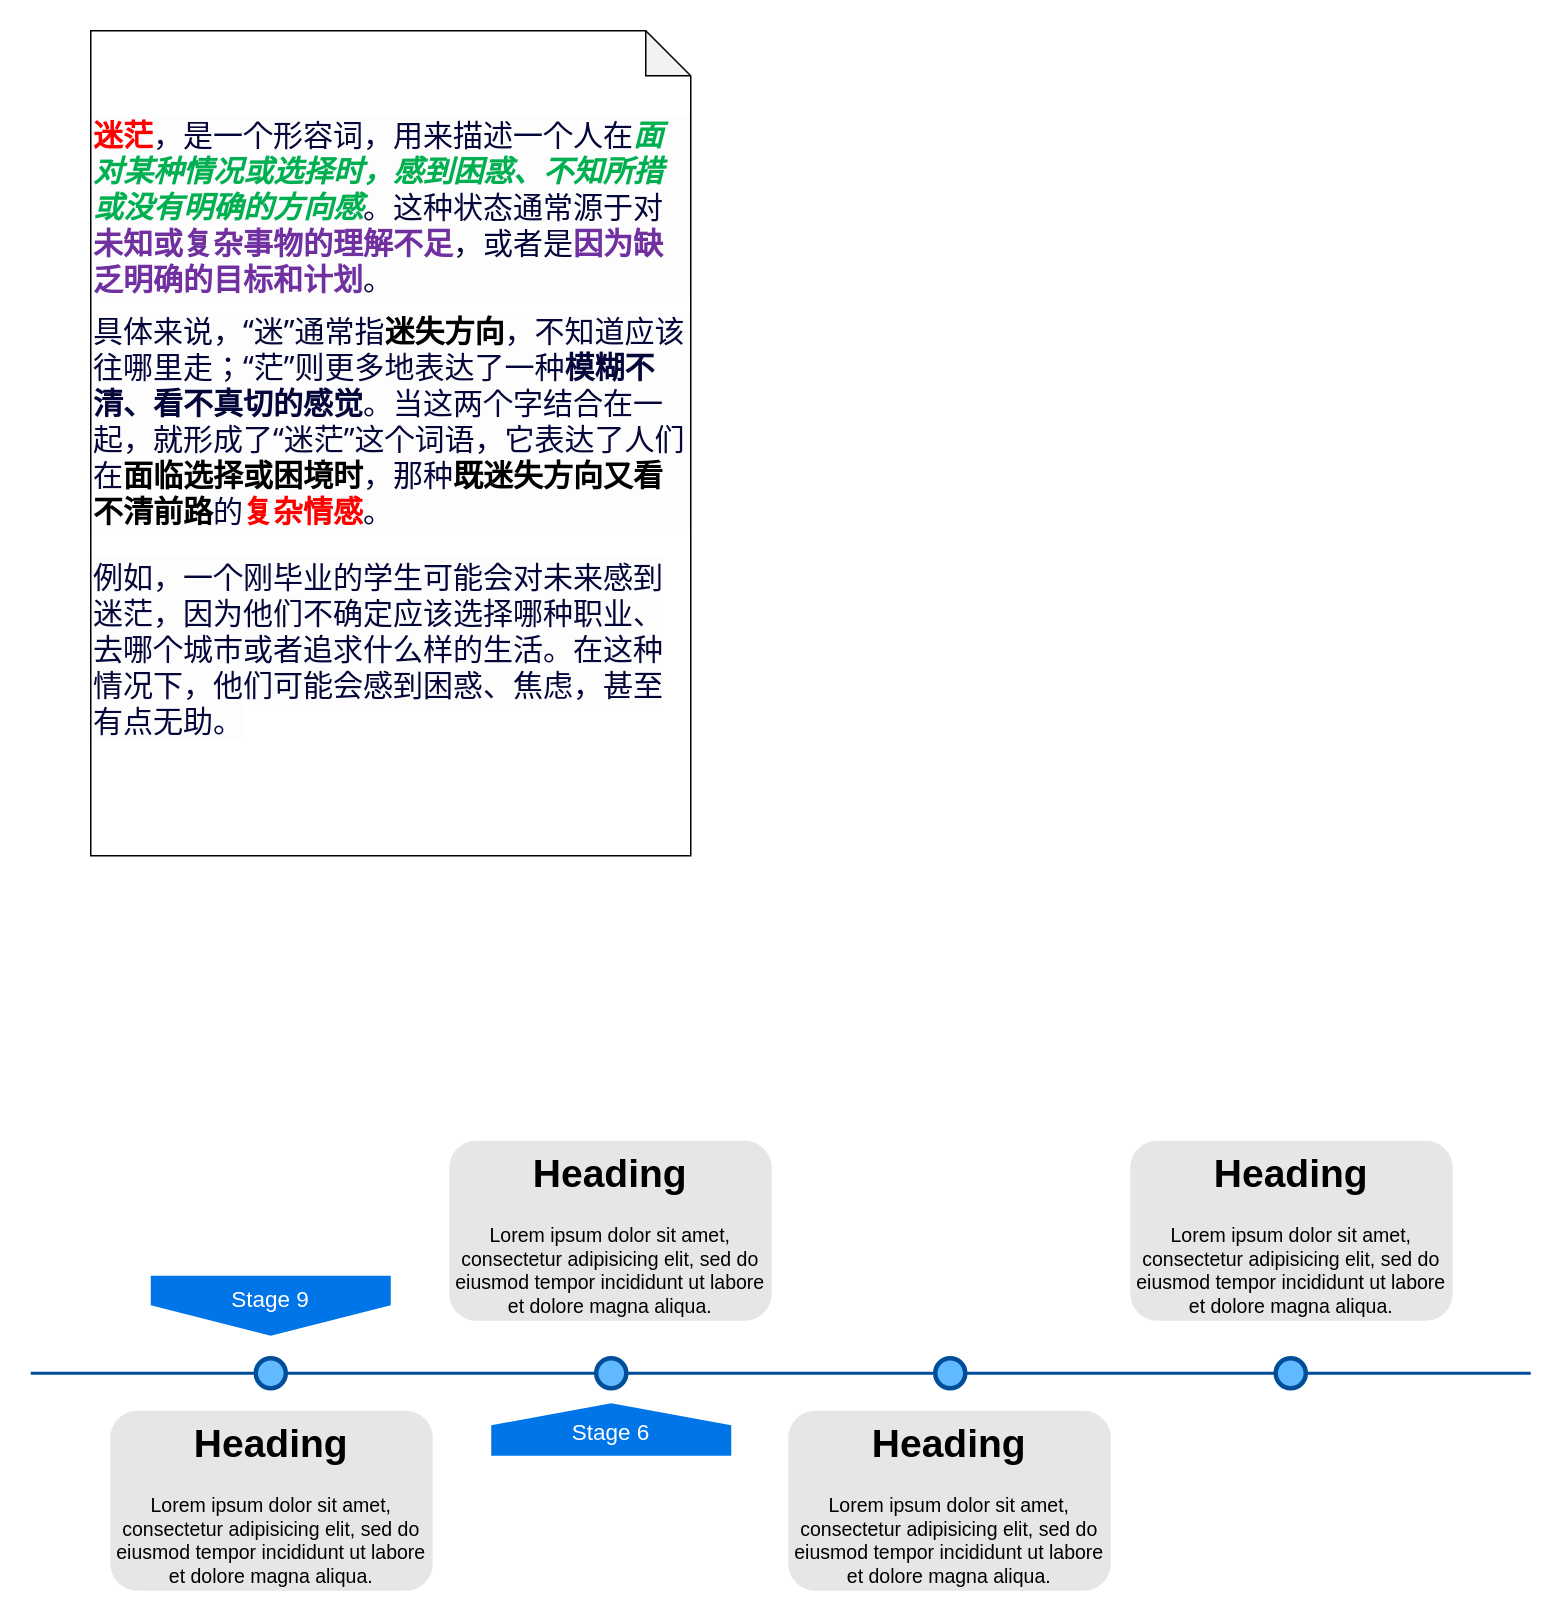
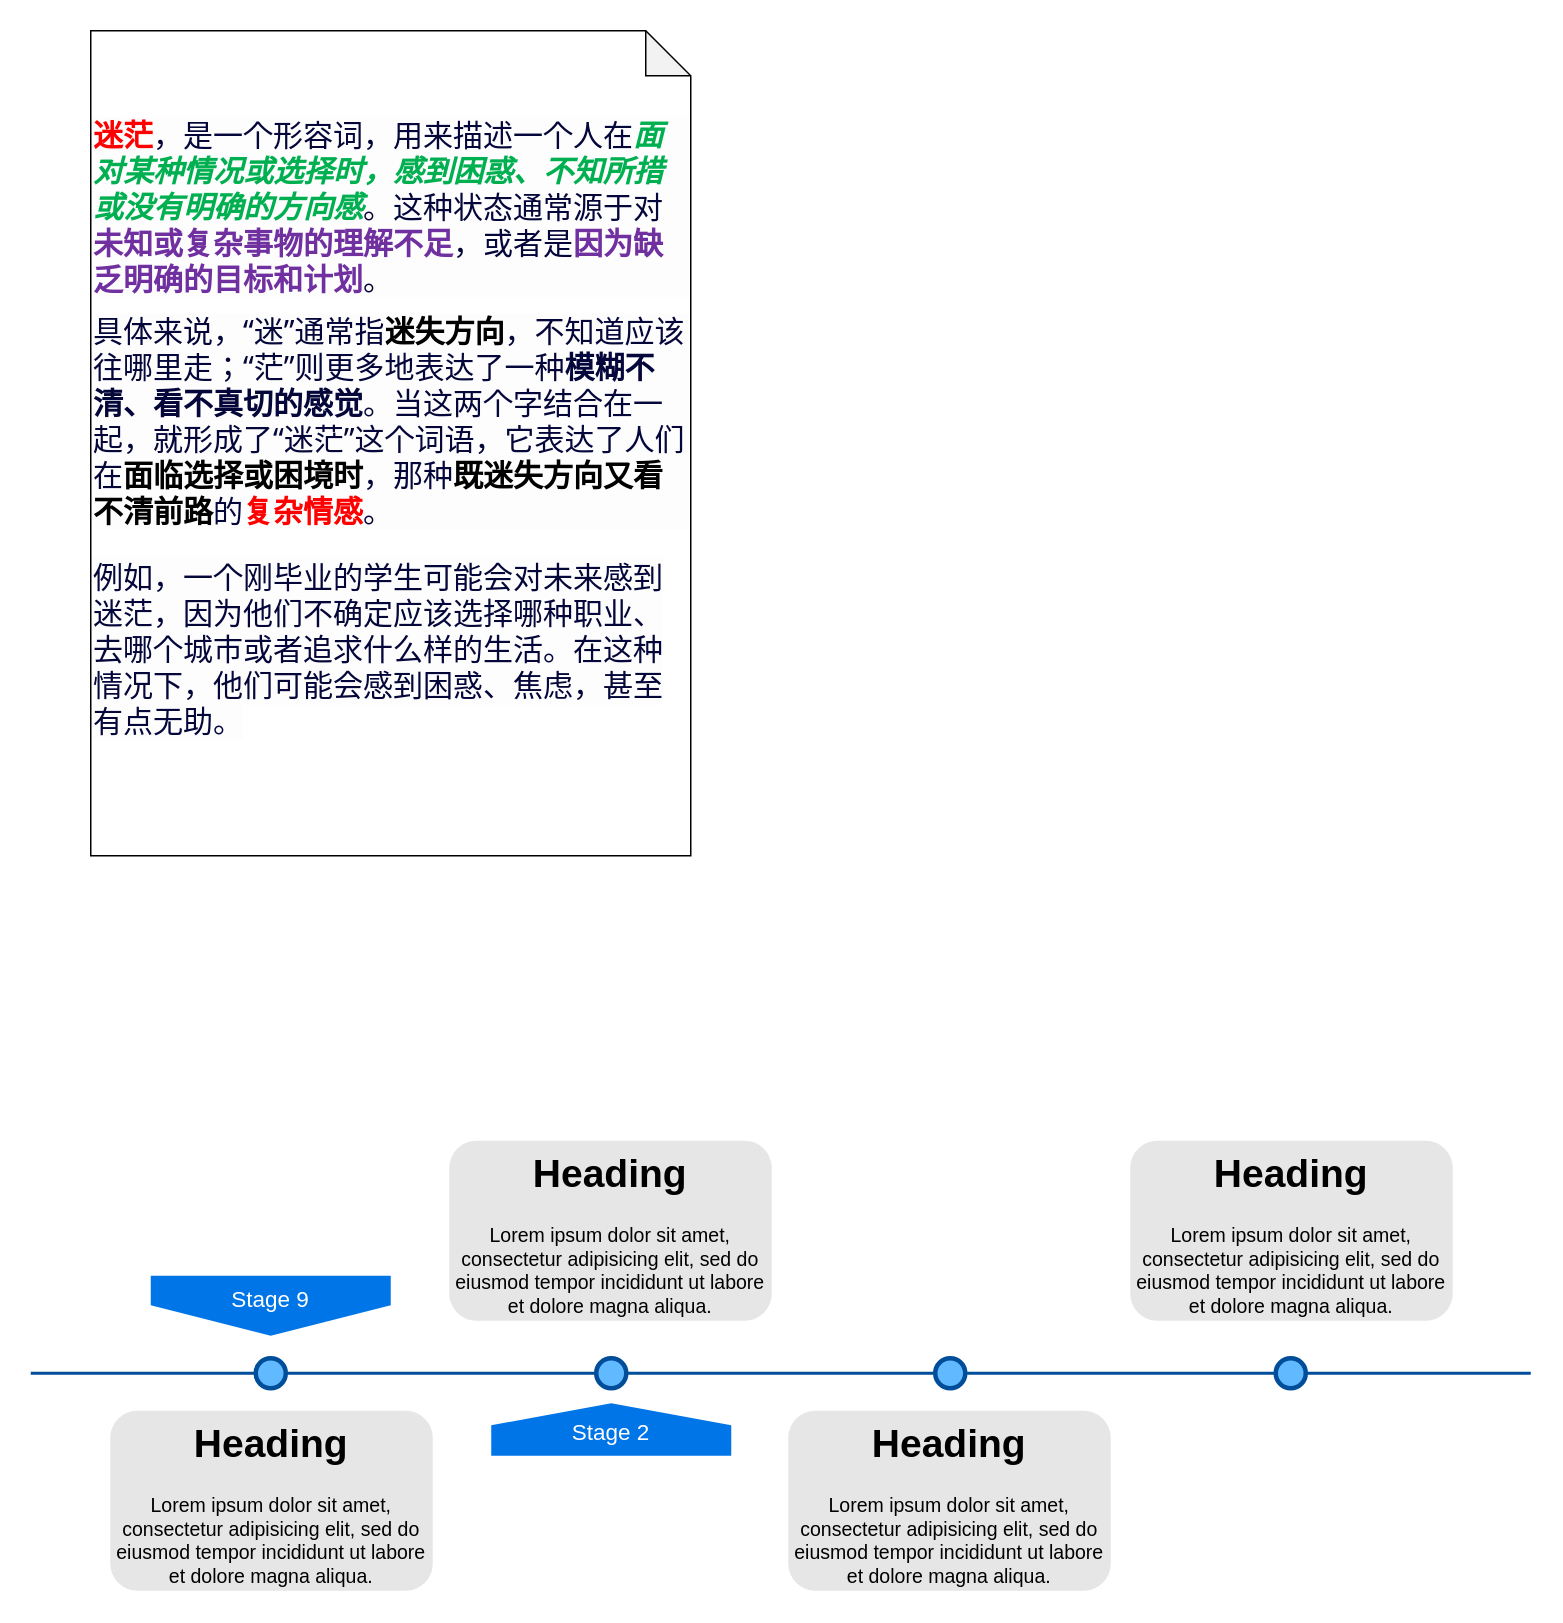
node "Stage 6": label "Stage 6" -> "Stage 2"
